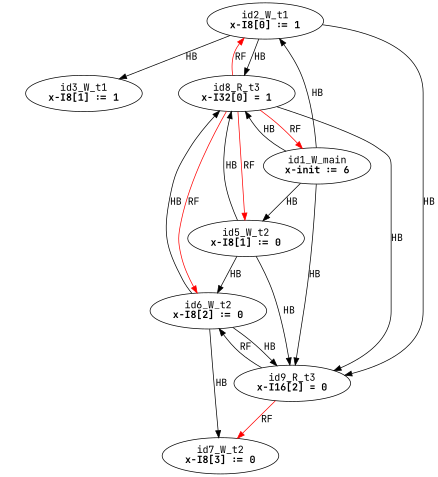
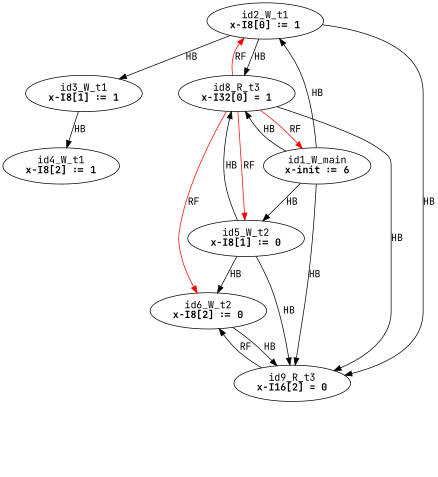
node "id4_W_t1": added
edge "id6_W_t2" -> "id8_R_t3": removed, label "HB"
node "id7_W_t2": removed
